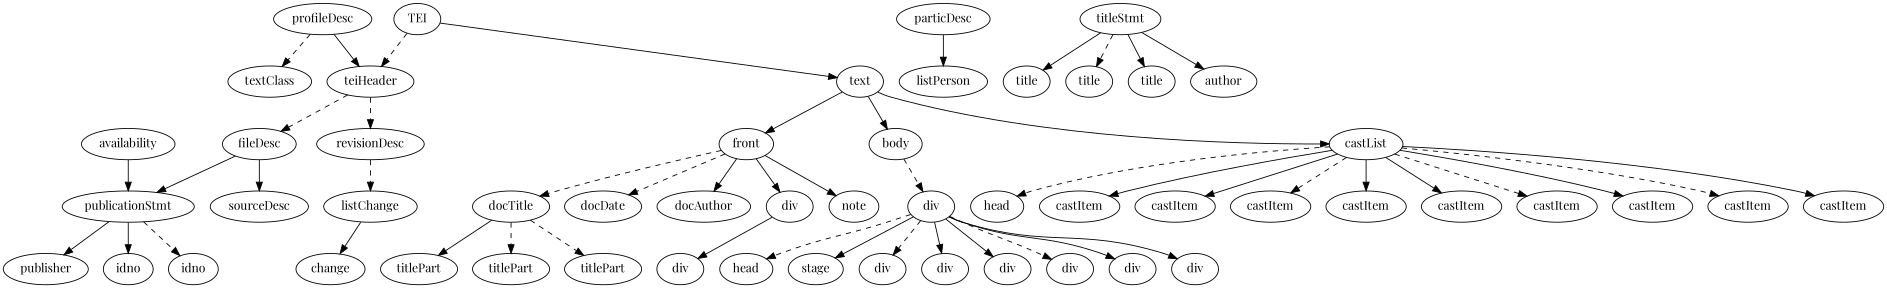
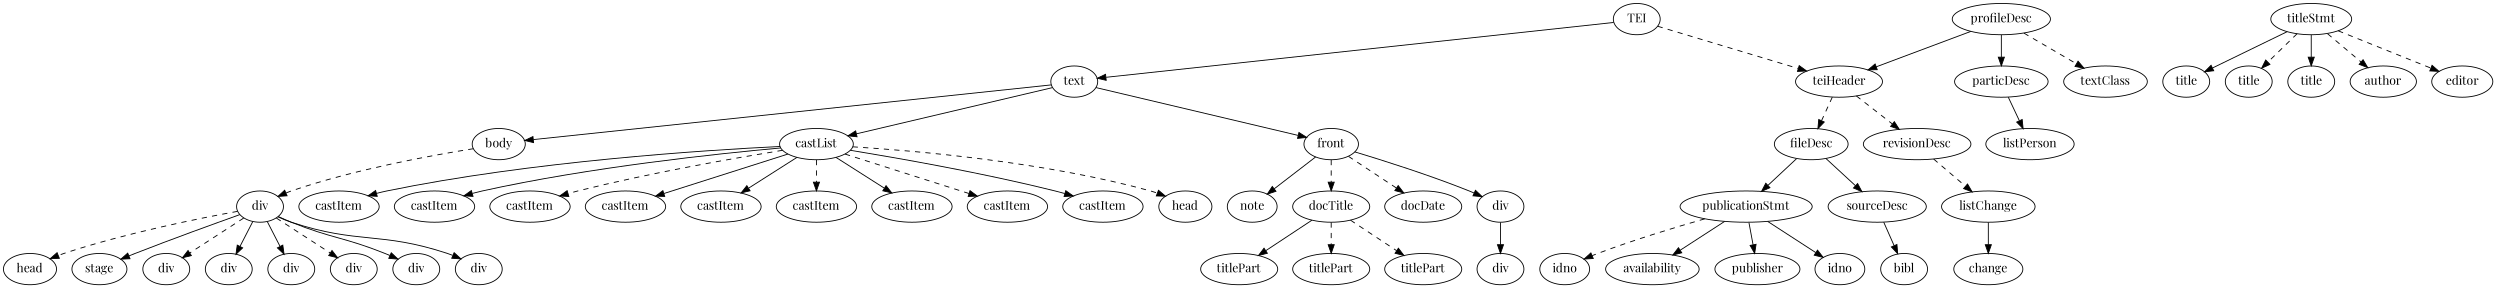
edge "profileDesc" -> "particDesc": added
edge "titleStmt" -> "author": style solid -> dashed
node "editor": added
edge "availability" -> "publicationStmt": reversed
node "docAuthor": removed
node "bibl": added
